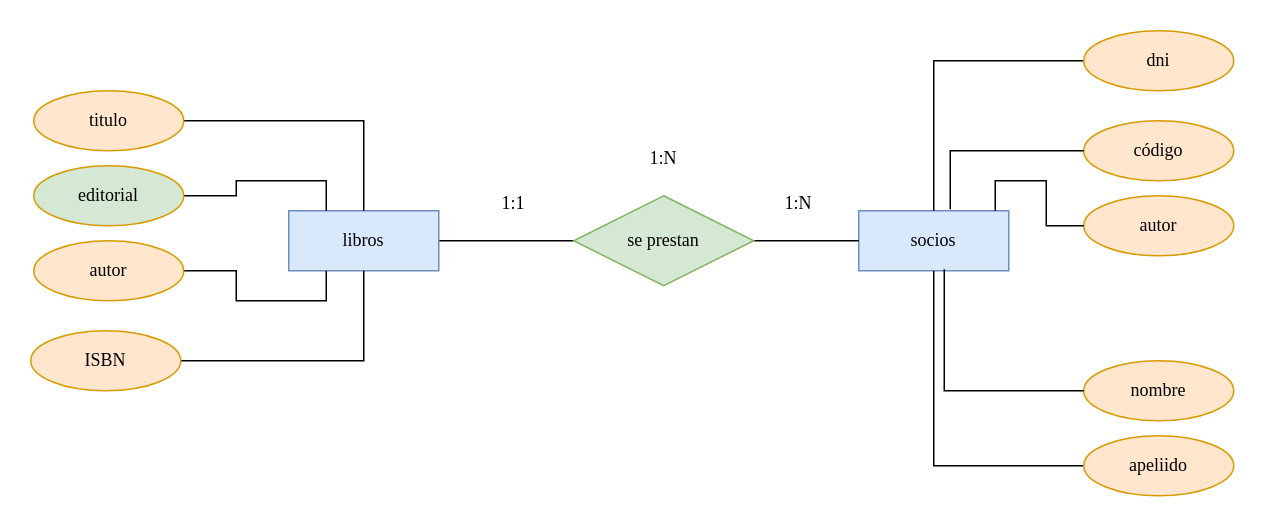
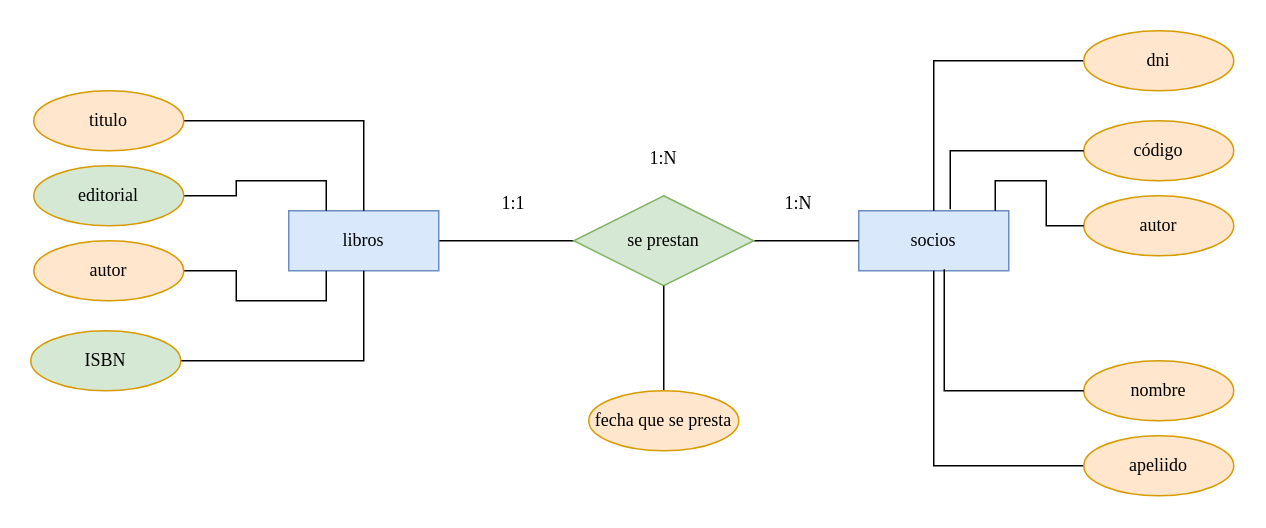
edge "se prestan" -- "fecha que se presta": added
node "ISBN": fillcolor #ffe6cc -> #d5e8d4
node "fecha que se presta": added
